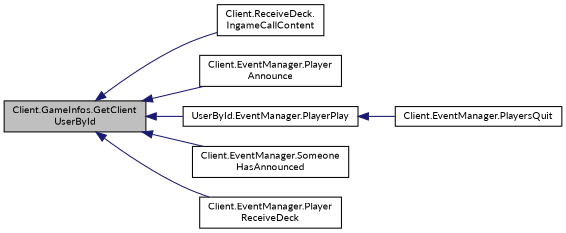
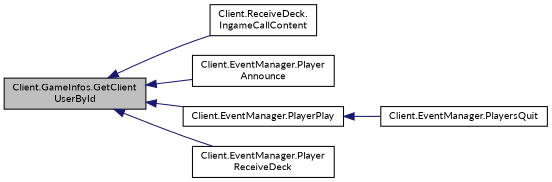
node "UserById.EventManager.PlayerPlay": label "UserById.EventManager.PlayerPlay" -> "Client.EventManager.PlayerPlay"
node "Client.EventManager.Someone HasAnnounced": removed
